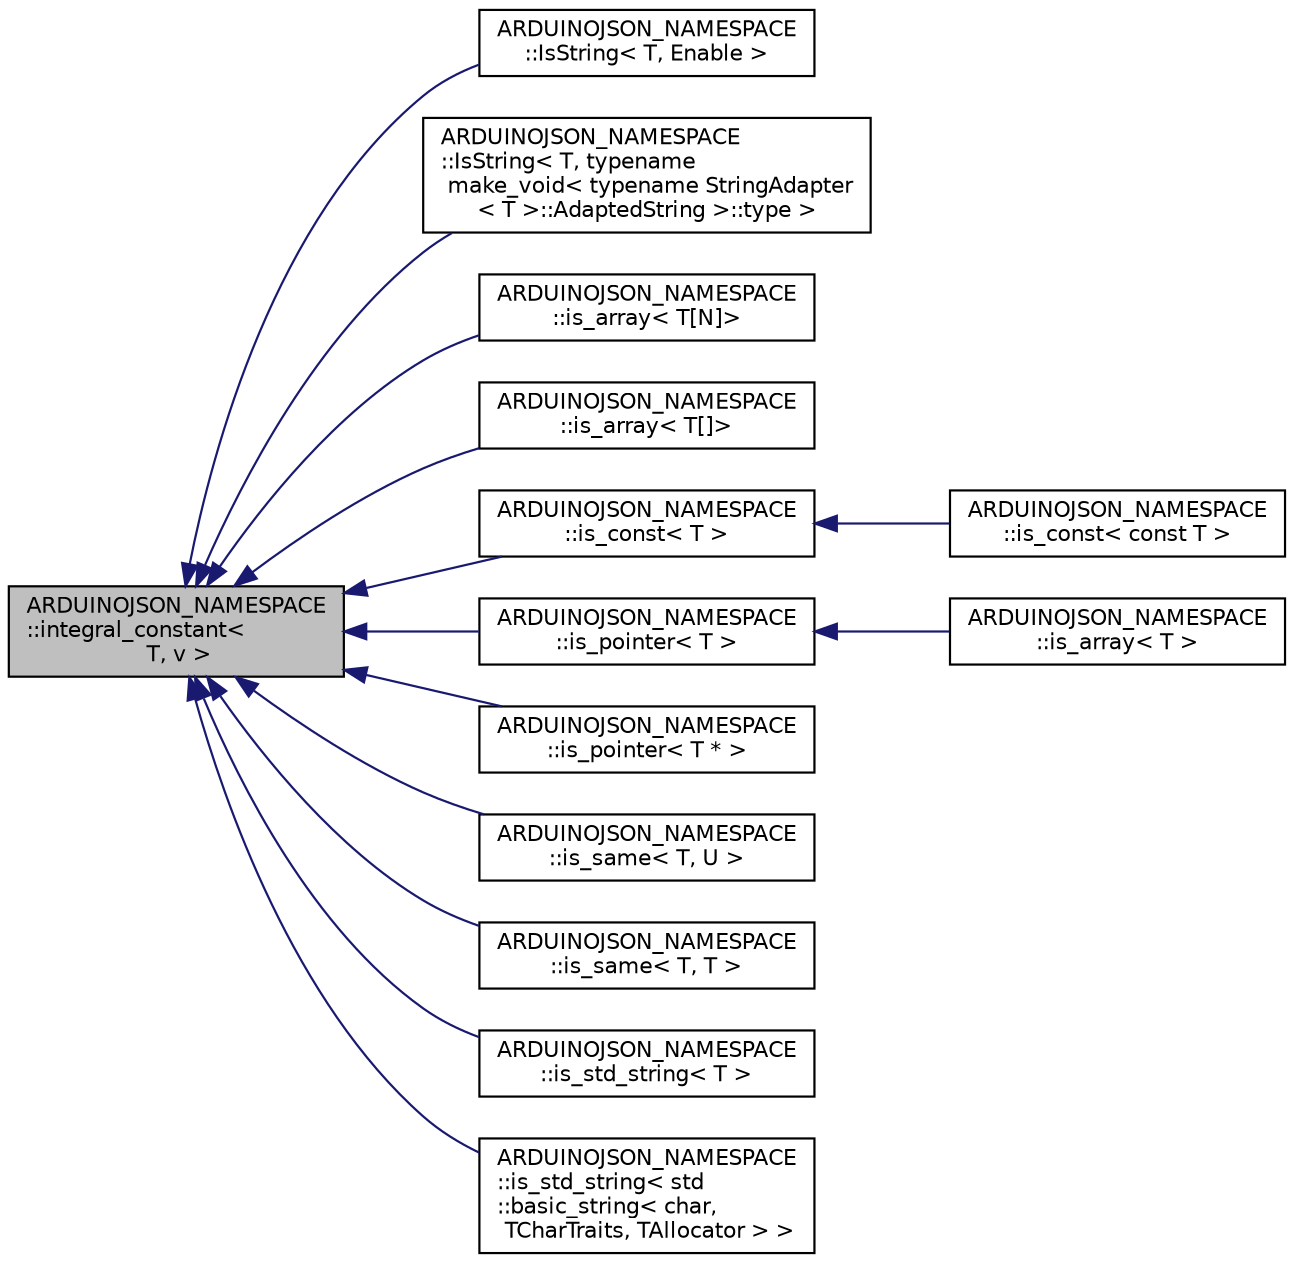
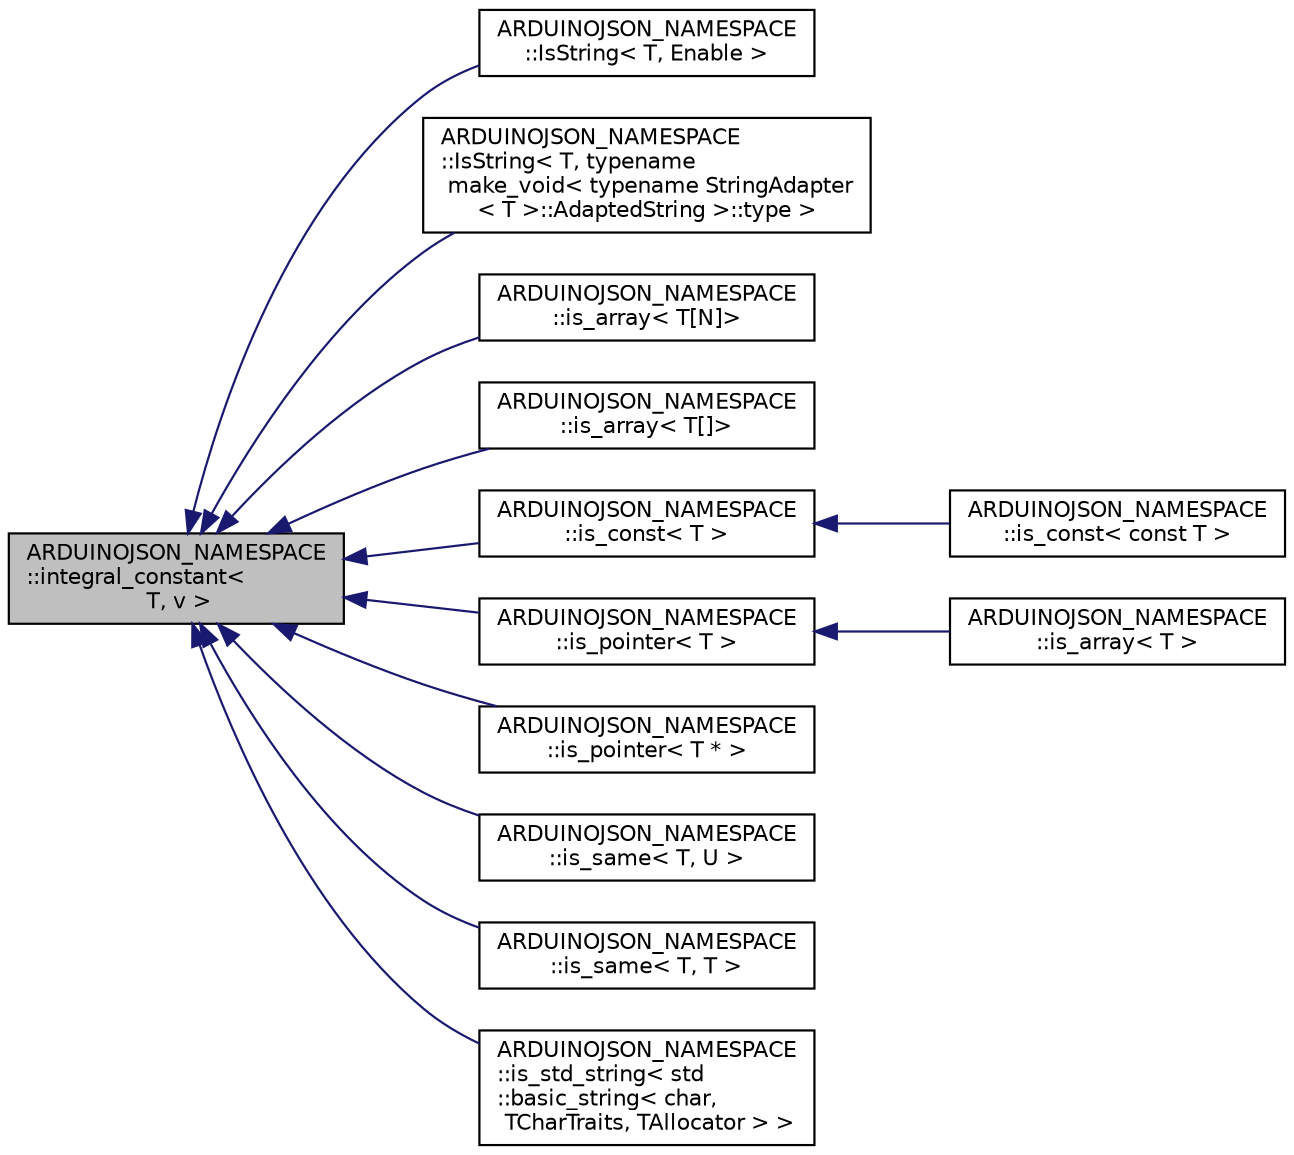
node "ARDUINOJSON_NAMESPACE ::is_std_string< T >": removed
